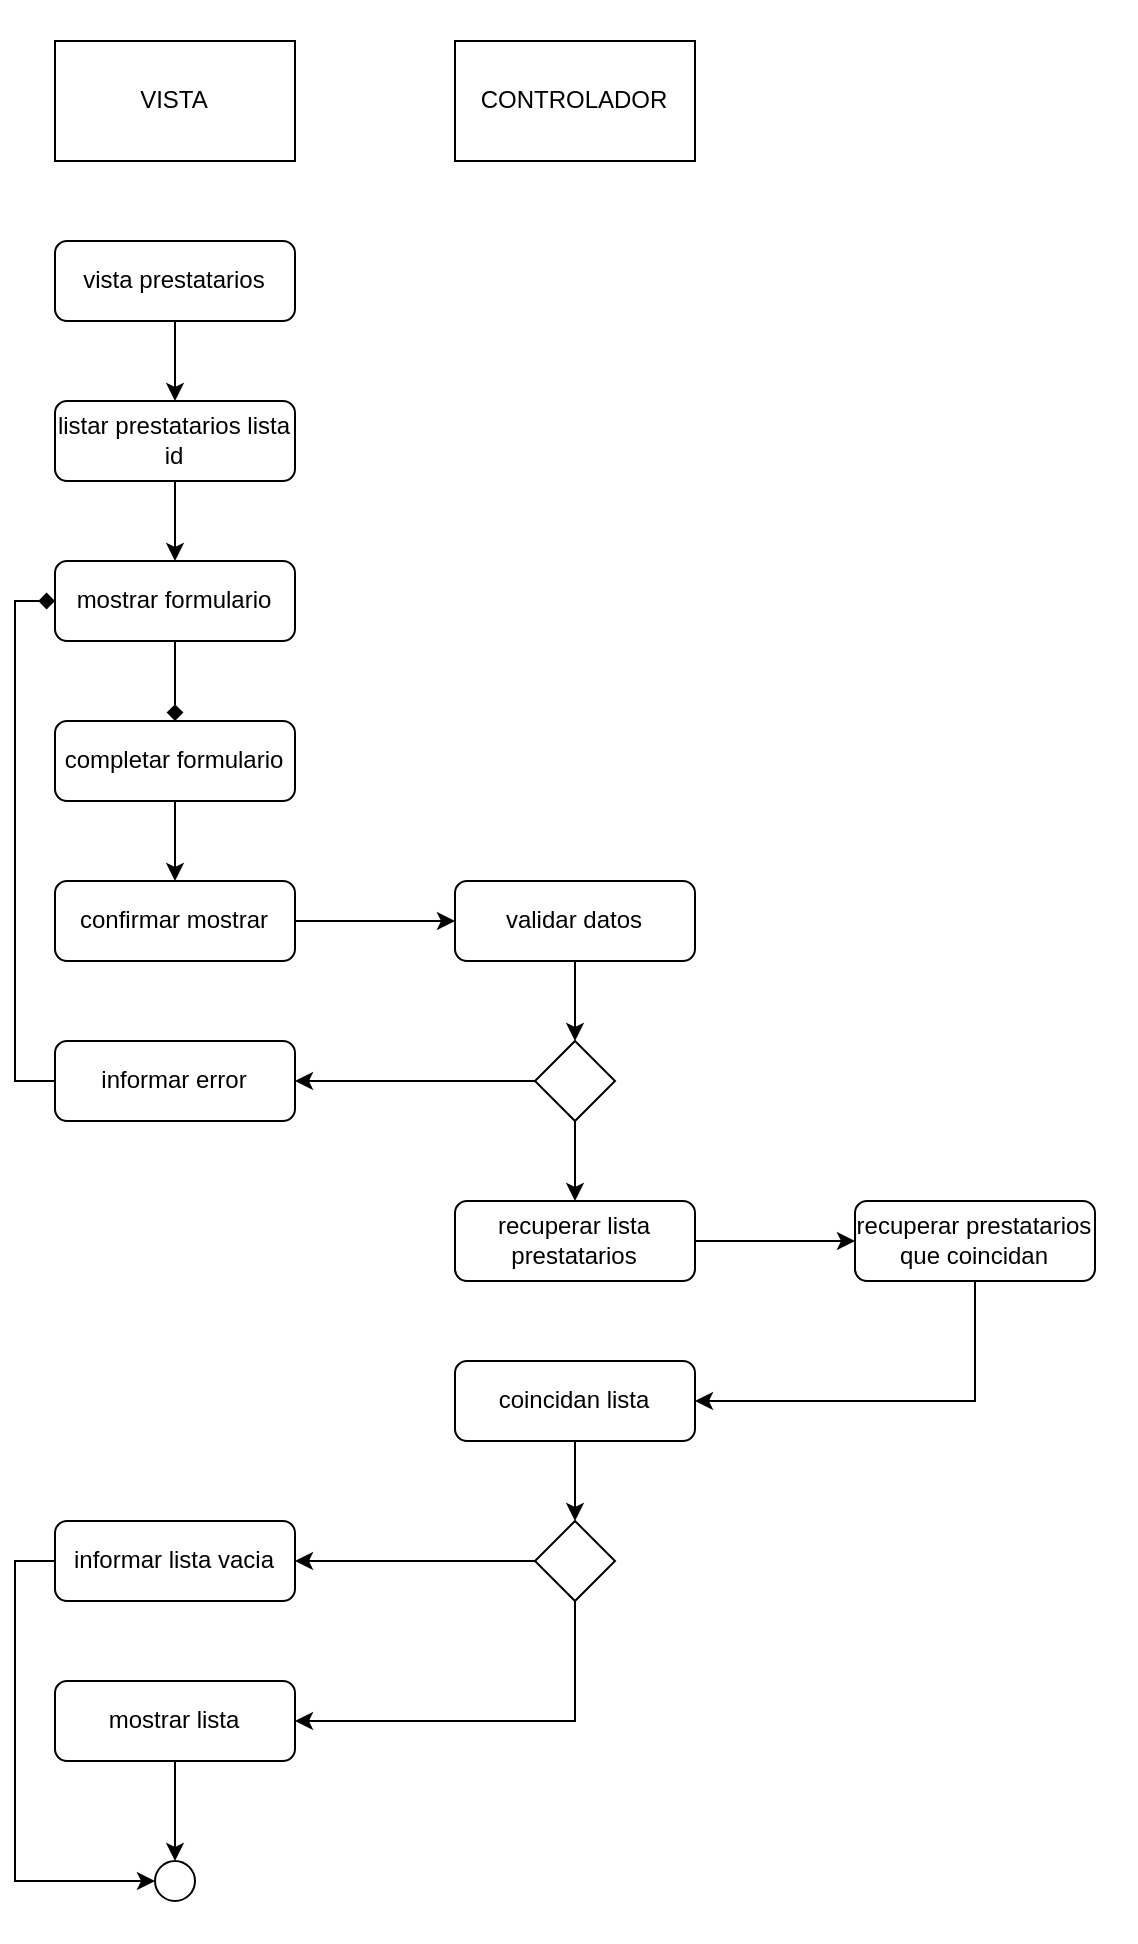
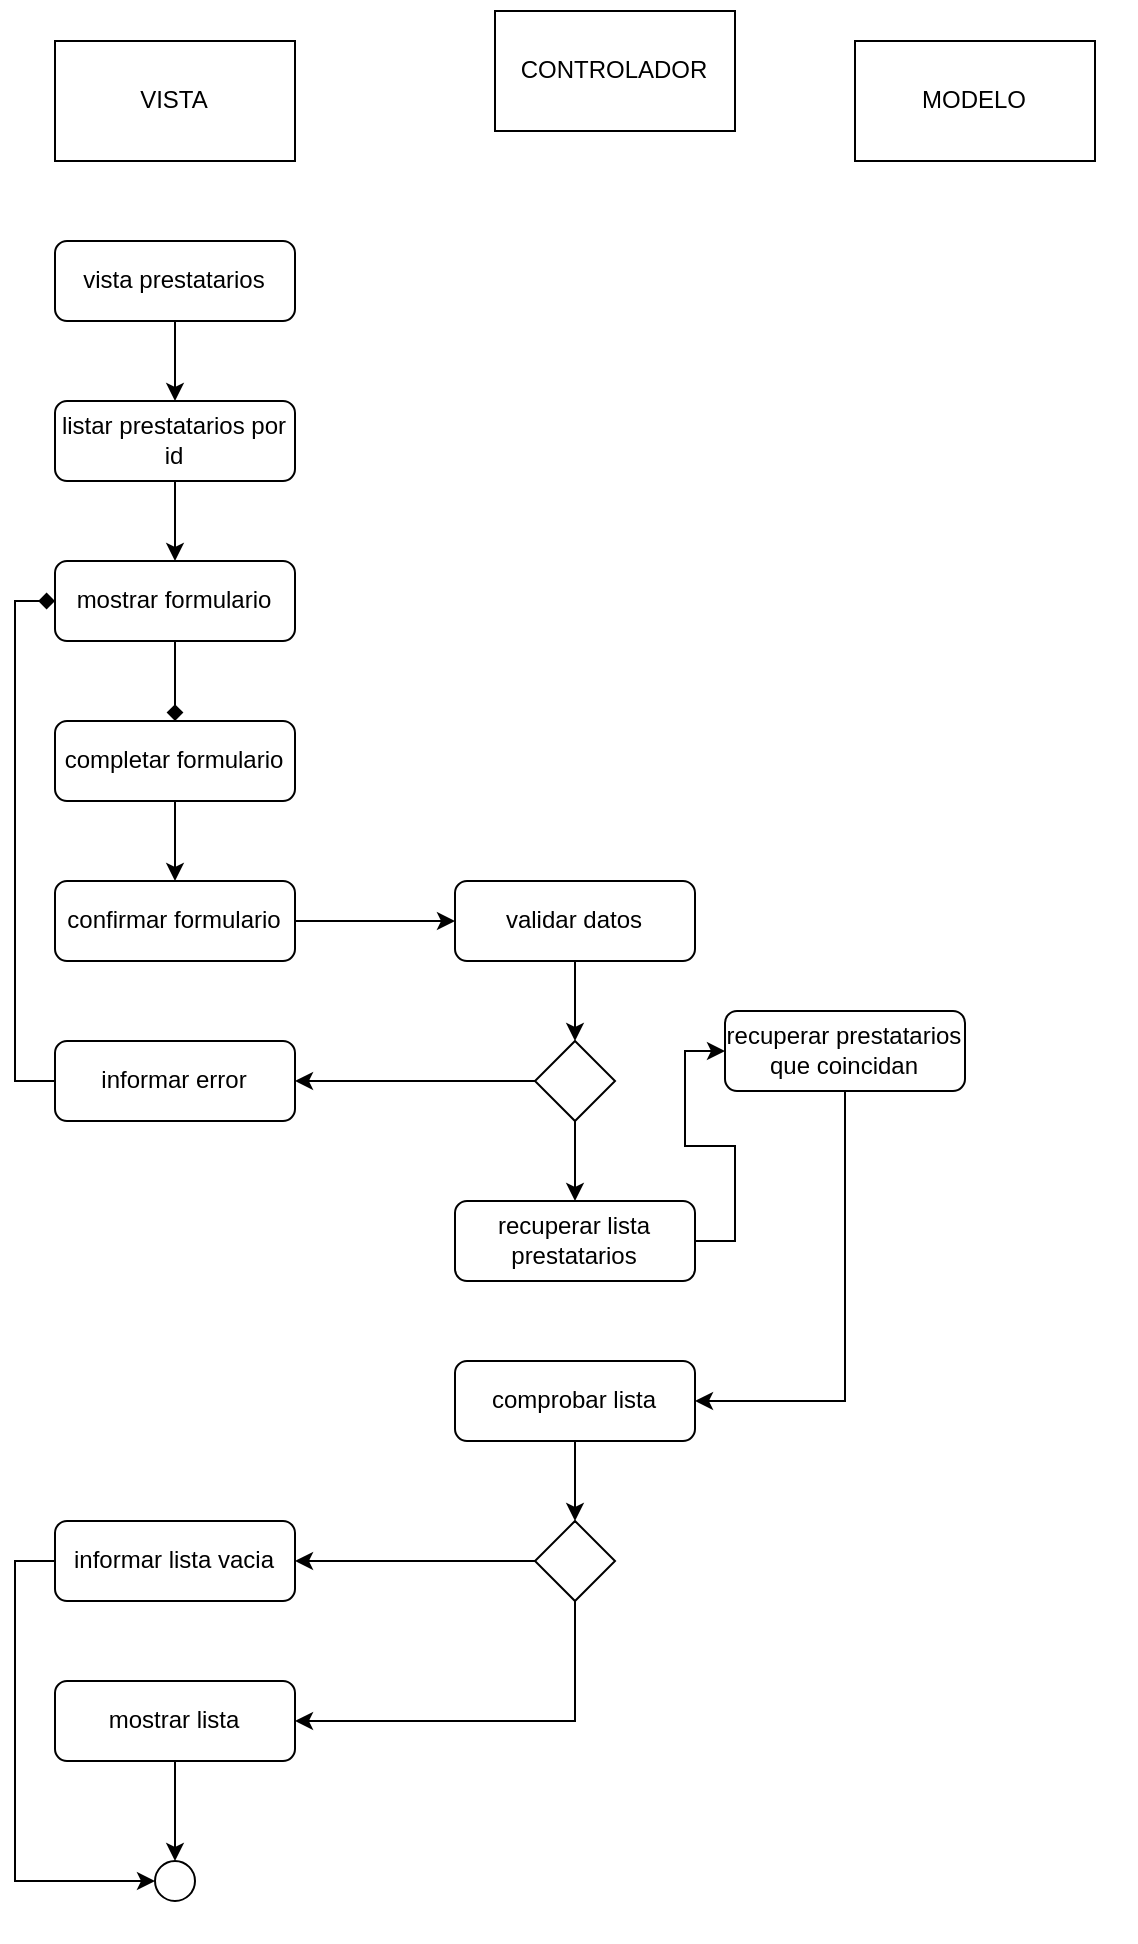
node "CONTROLADOR": moved (575, 101) -> (615, 71)
node "MODELO": added
node "listar prestatarios lista id": label "listar prestatarios lista id" -> "listar prestatarios por id"
node "confirmar mostrar": label "confirmar mostrar" -> "confirmar formulario"
node "recuperar prestatarios que coincidan": moved (975, 1241) -> (845, 1051)
node "coincidan lista": label "coincidan lista" -> "comprobar lista"
